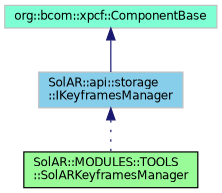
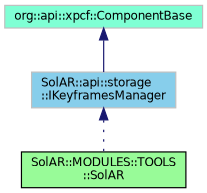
node "org::bcom::xpcf::ComponentBase": label "org::bcom::xpcf::ComponentBase" -> "org::api::xpcf::ComponentBase"
node "SolAR::MODULES::TOOLS ::SolARKeyframesManager": label "SolAR::MODULES::TOOLS ::SolARKeyframesManager" -> "SolAR::MODULES::TOOLS ::SolAR"
